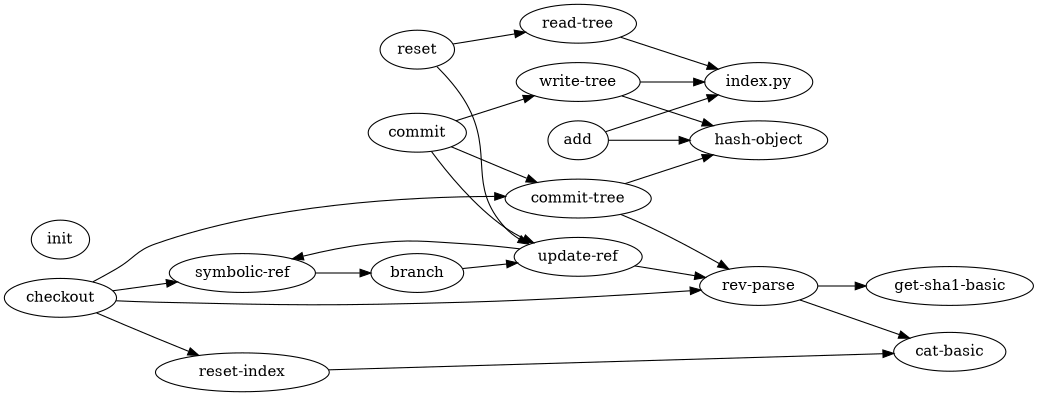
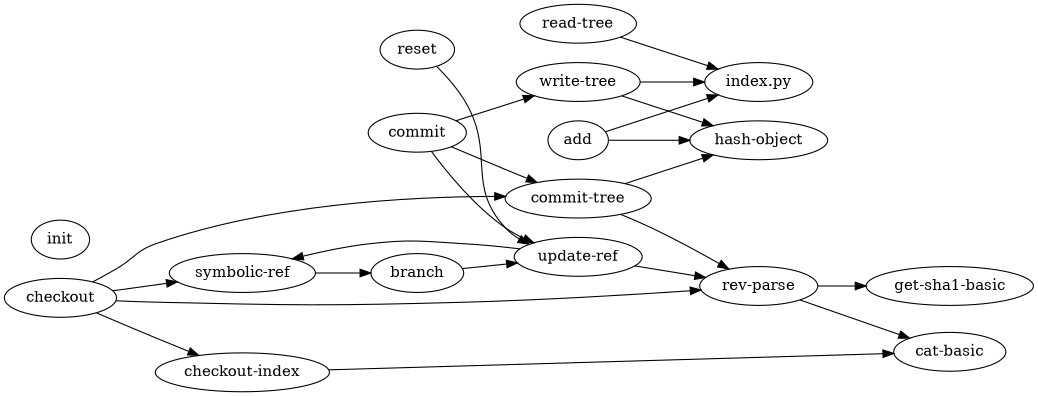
edge "reset" -> "read-tree": removed
node "reset-index": label "reset-index" -> "checkout-index"
